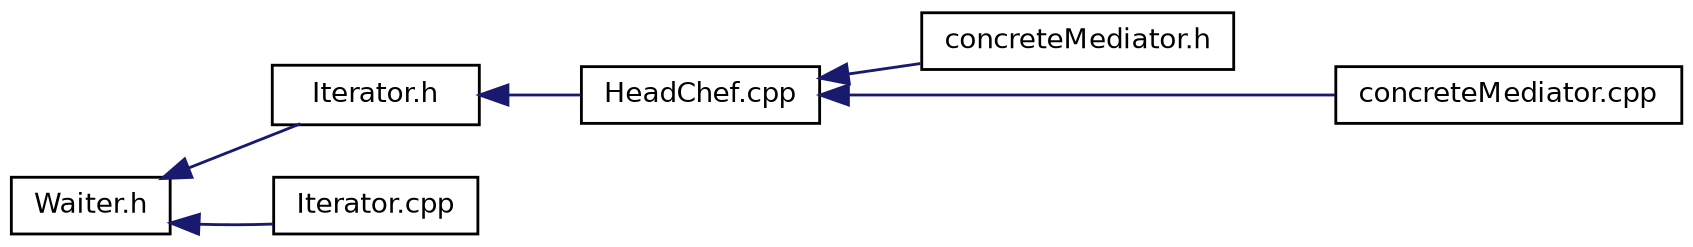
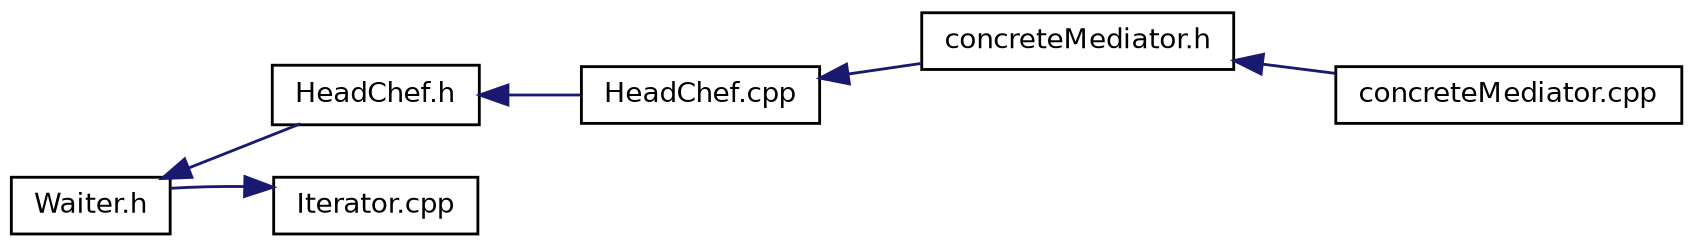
node "Iterator.h": label "Iterator.h" -> "HeadChef.h"
edge "concreteMediator.cpp" -> "HeadChef.cpp": now "concreteMediator.cpp" -> "concreteMediator.h"
edge "Iterator.cpp" -> "Waiter.h": reversed
